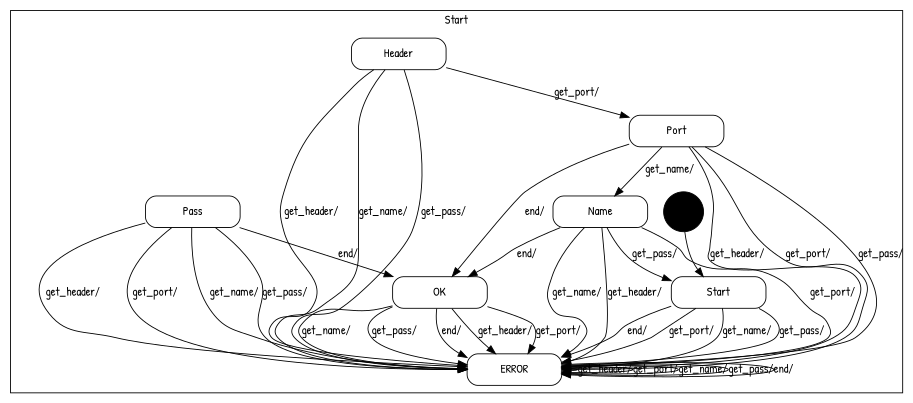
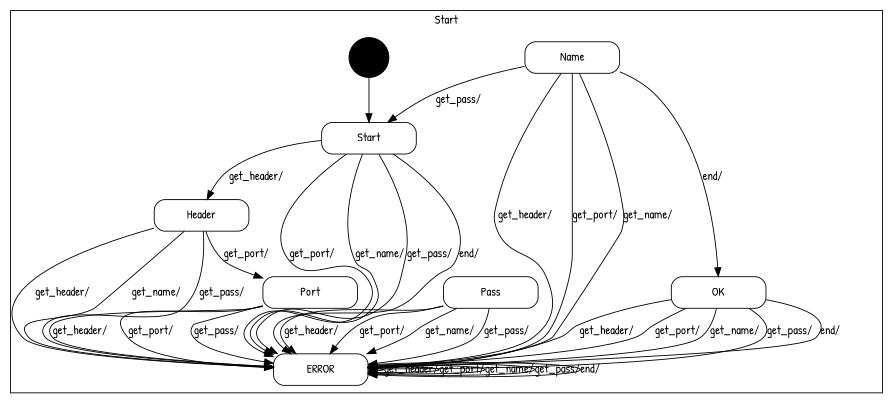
edge "Start" -> "Header": added, label "get_header/"
edge "Port" -> "Name": removed, label "get_name/"
edge "Port" -> "OK": removed, label "end/"
edge "Pass" -> "OK": removed, label "end/"
